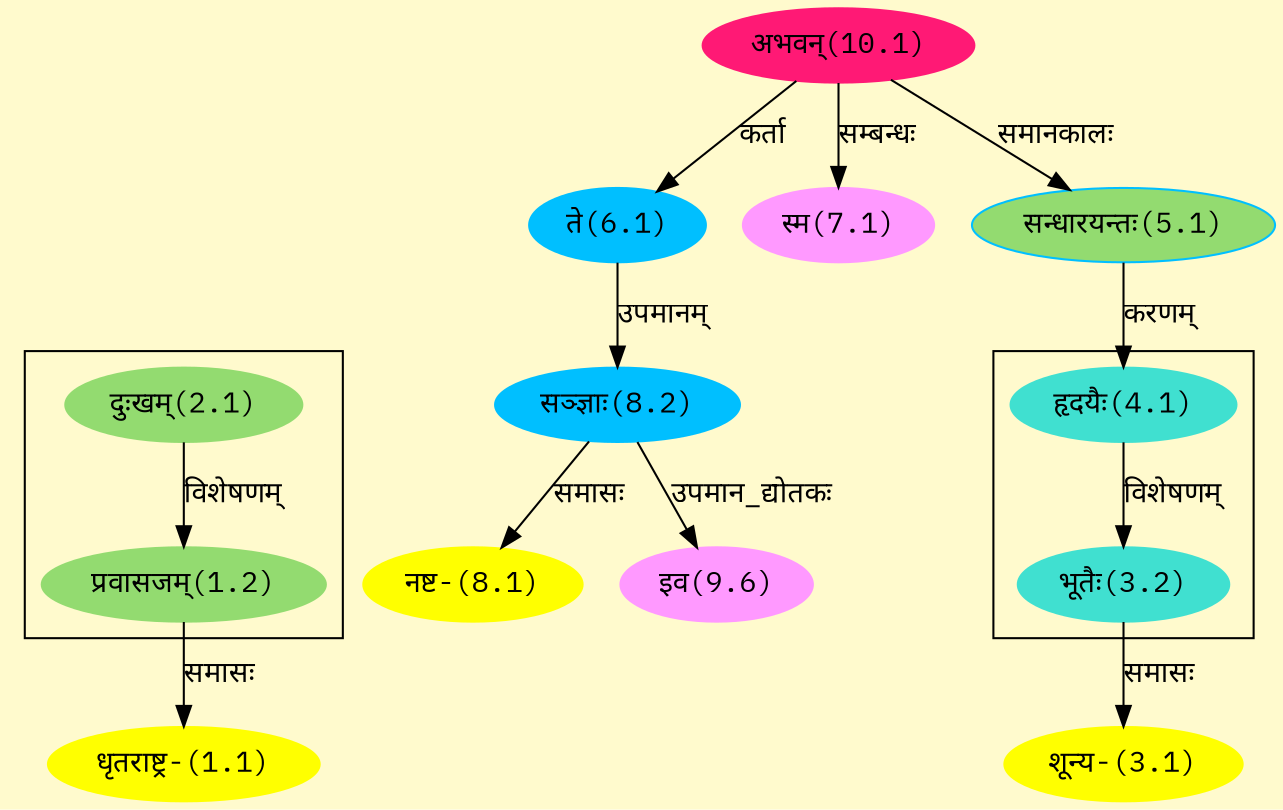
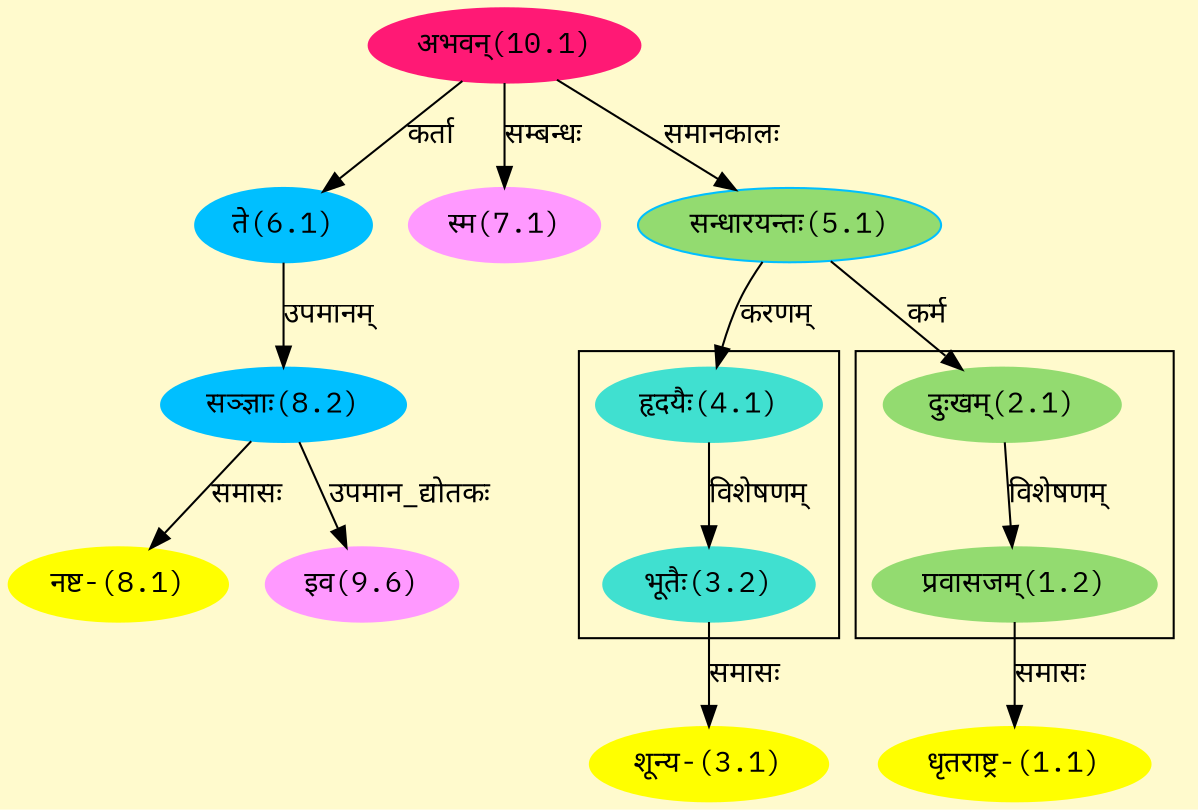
edge "सन्धारयन्तः(5.1)" -> "दुःखम्(2.1)": added, label "कर्म"
